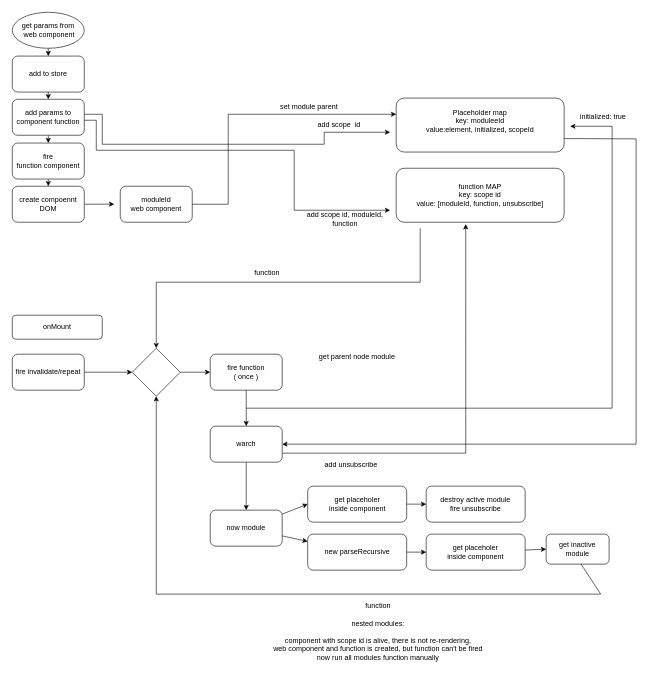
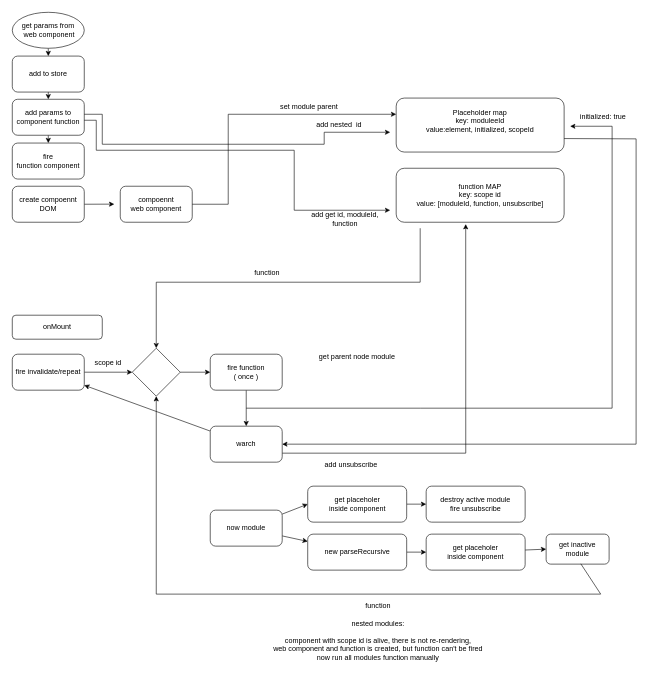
node "add scope id": label "add scope id" -> "add nested id"
edge "fire function component" -> "create compoennt DOM": removed
node "moduleId web component": label "moduleId web component" -> "compoennt web component"
node "add scope id, moduleId, function": label "add scope id, moduleId, function" -> "add get id, moduleId, function"
node "scope id": added
edge "warch" -> "now module": now "warch" -> "fire invalidate/repeat"
